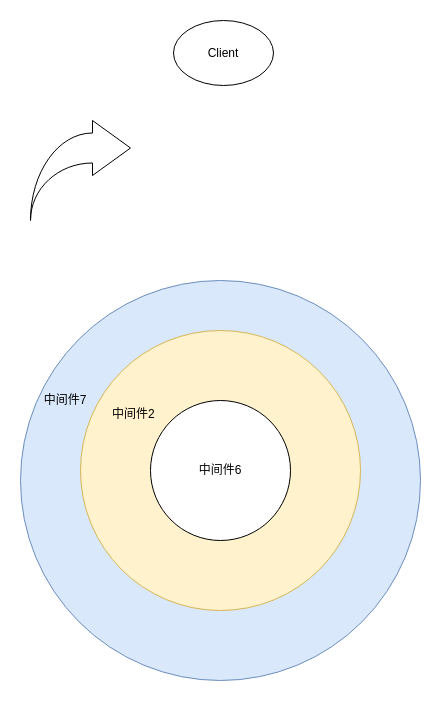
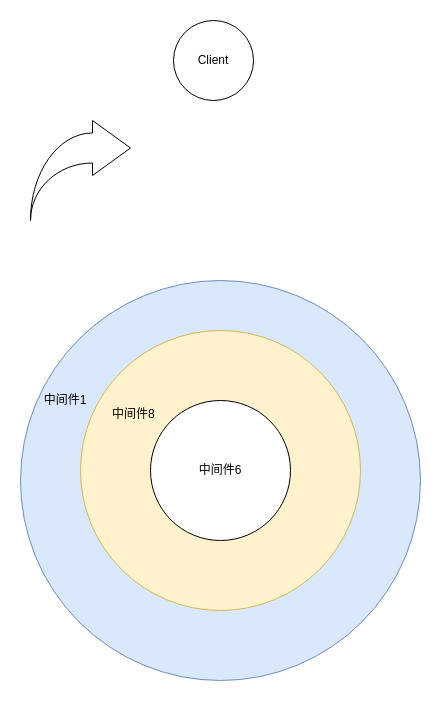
node "Client": size 100x65 -> 80x80
node "中间件7": label "中间件7" -> "中间件1"
node "中间件2": label "中间件2" -> "中间件8"
